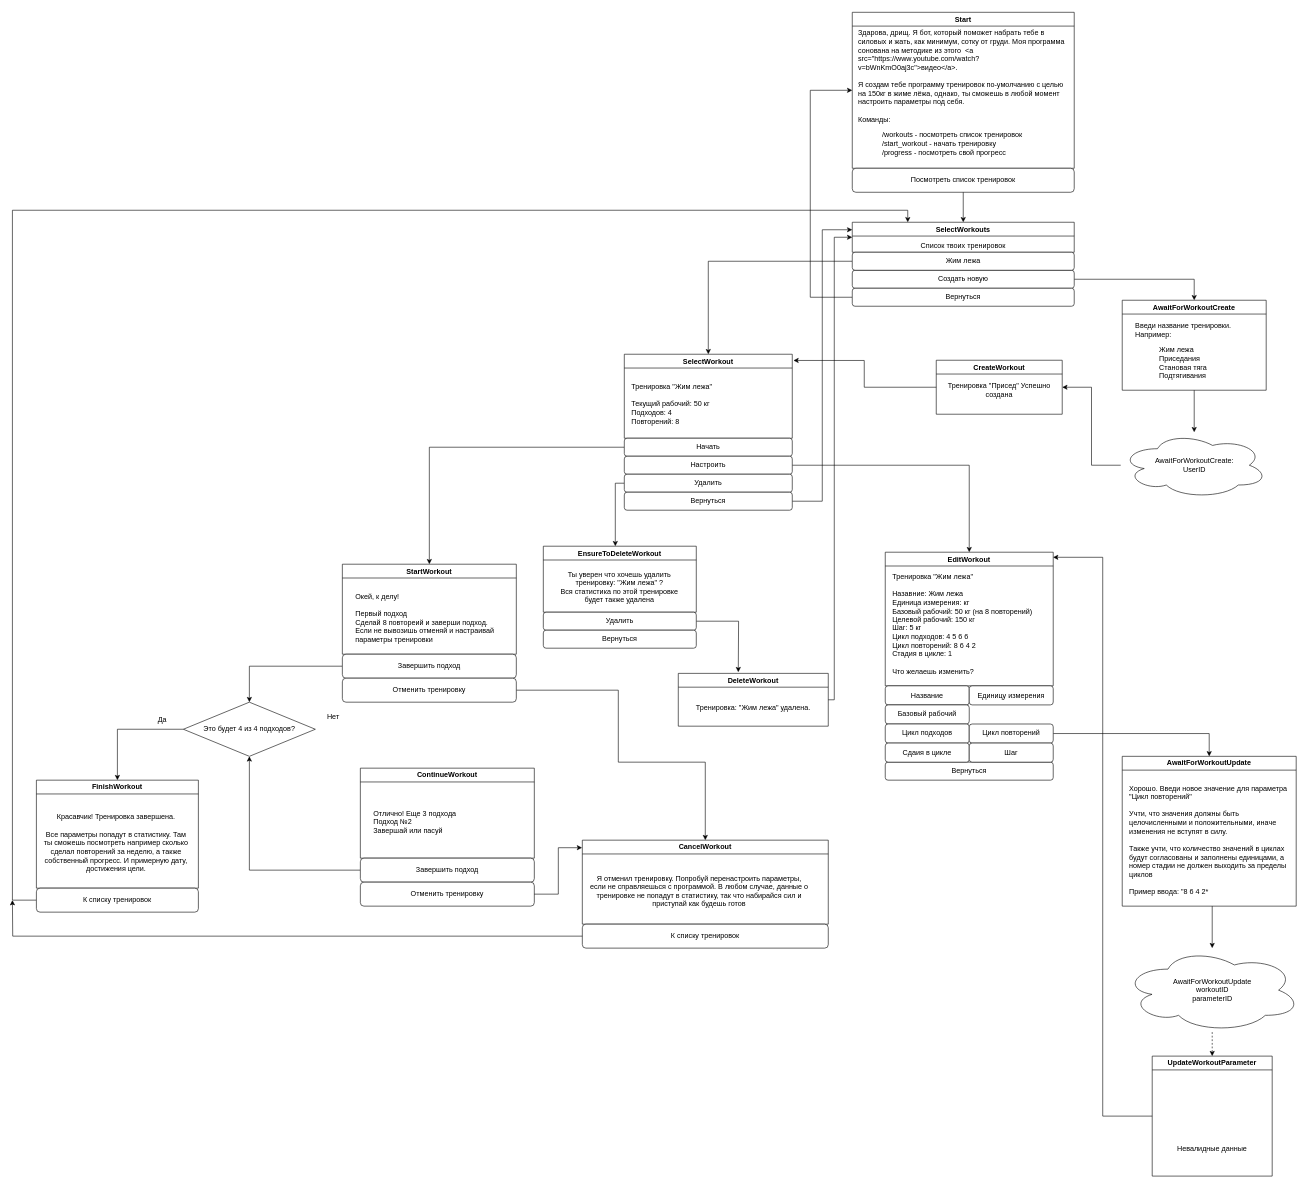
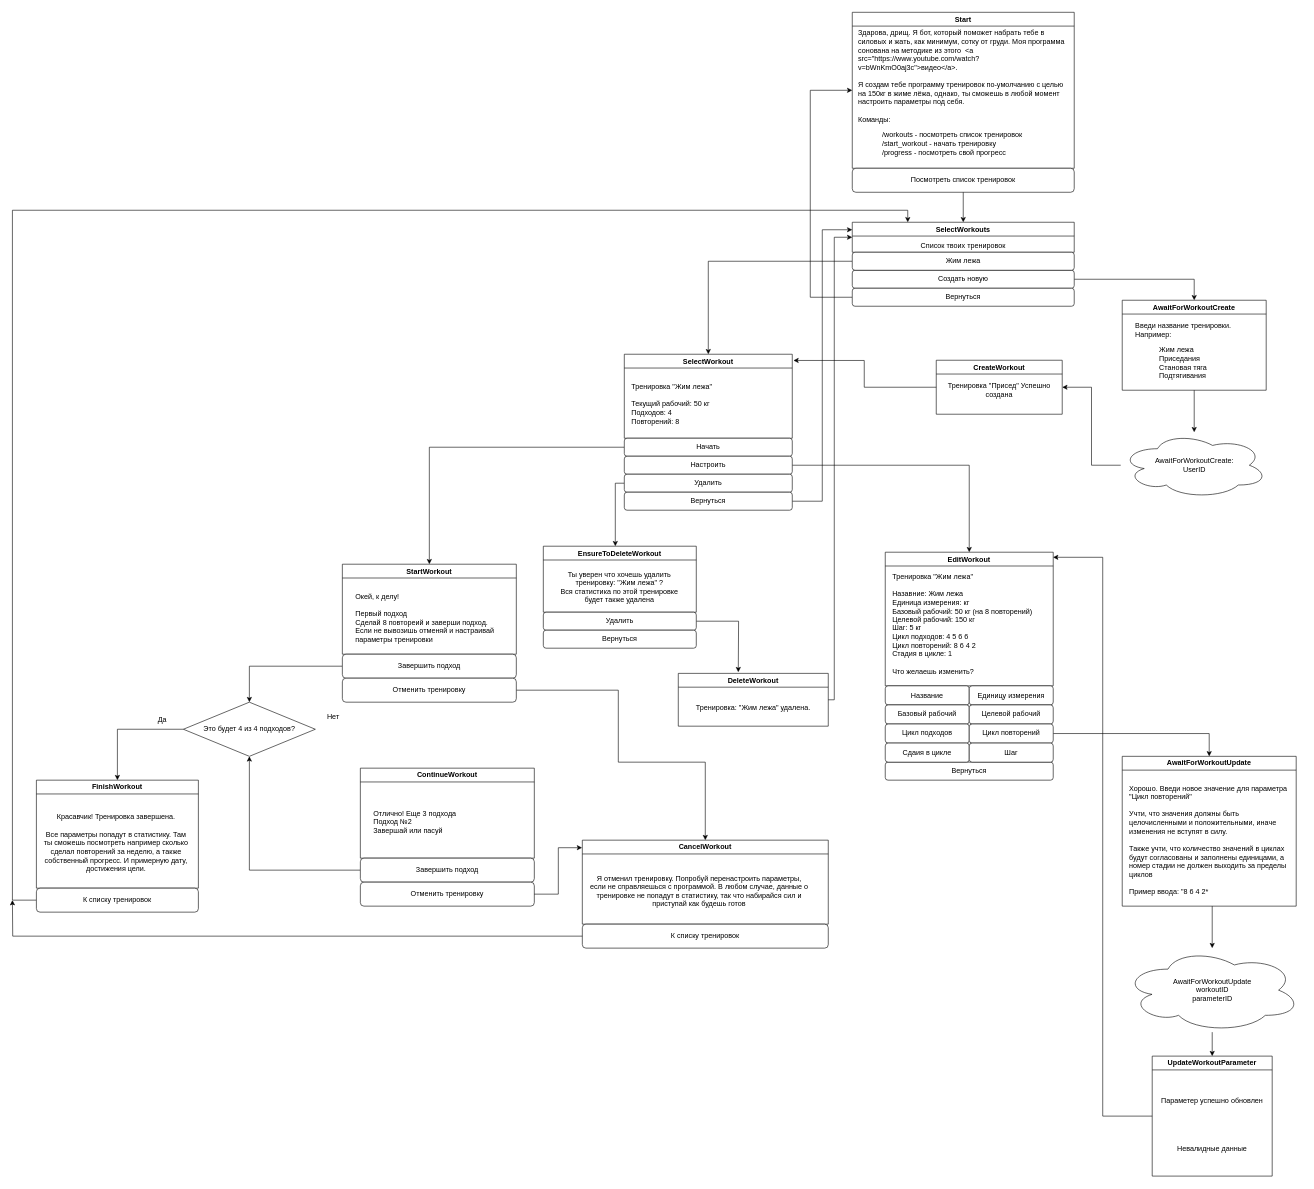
node "Целевой рабочий": added
edge "AwaitForWorkoutUpdate workoutID parameterID" -> "UpdateWorkoutParameter": style dashed -> solid
node "Параметер успешно обновлен": added
